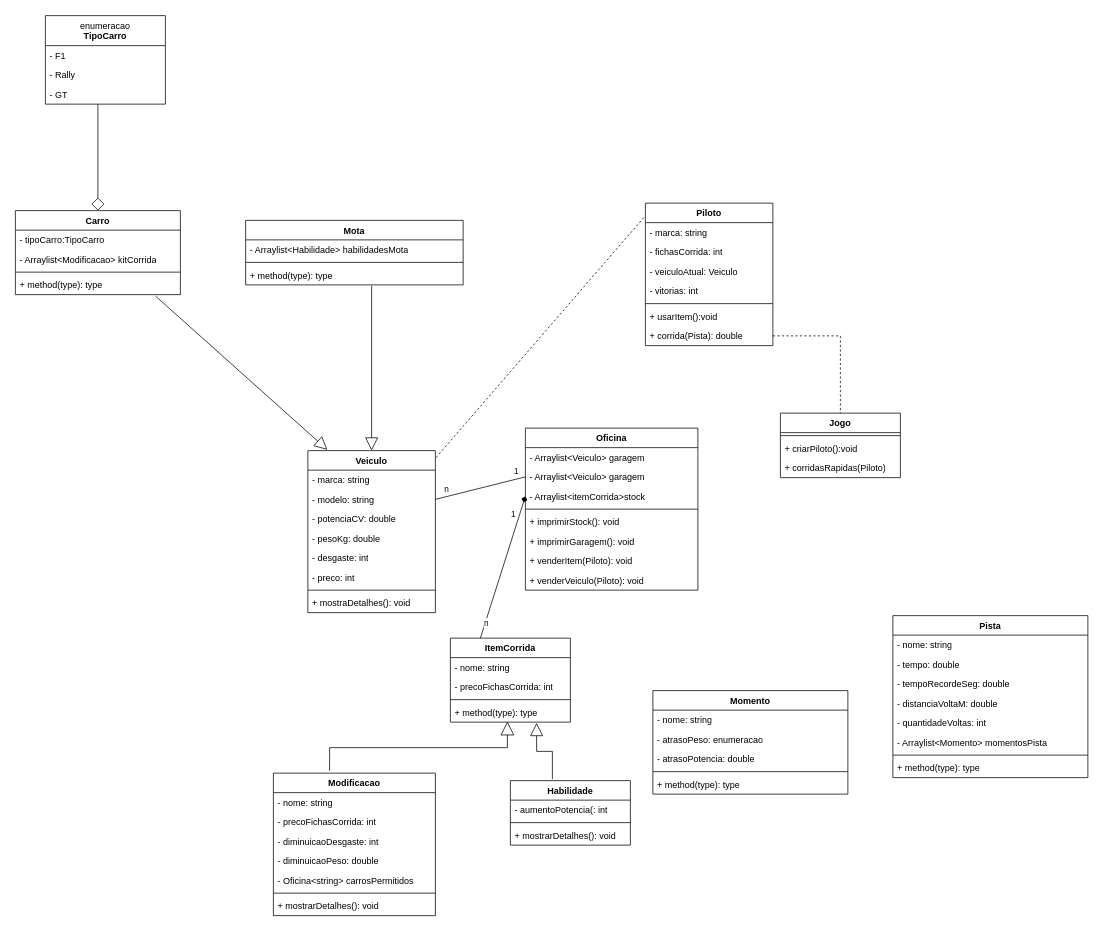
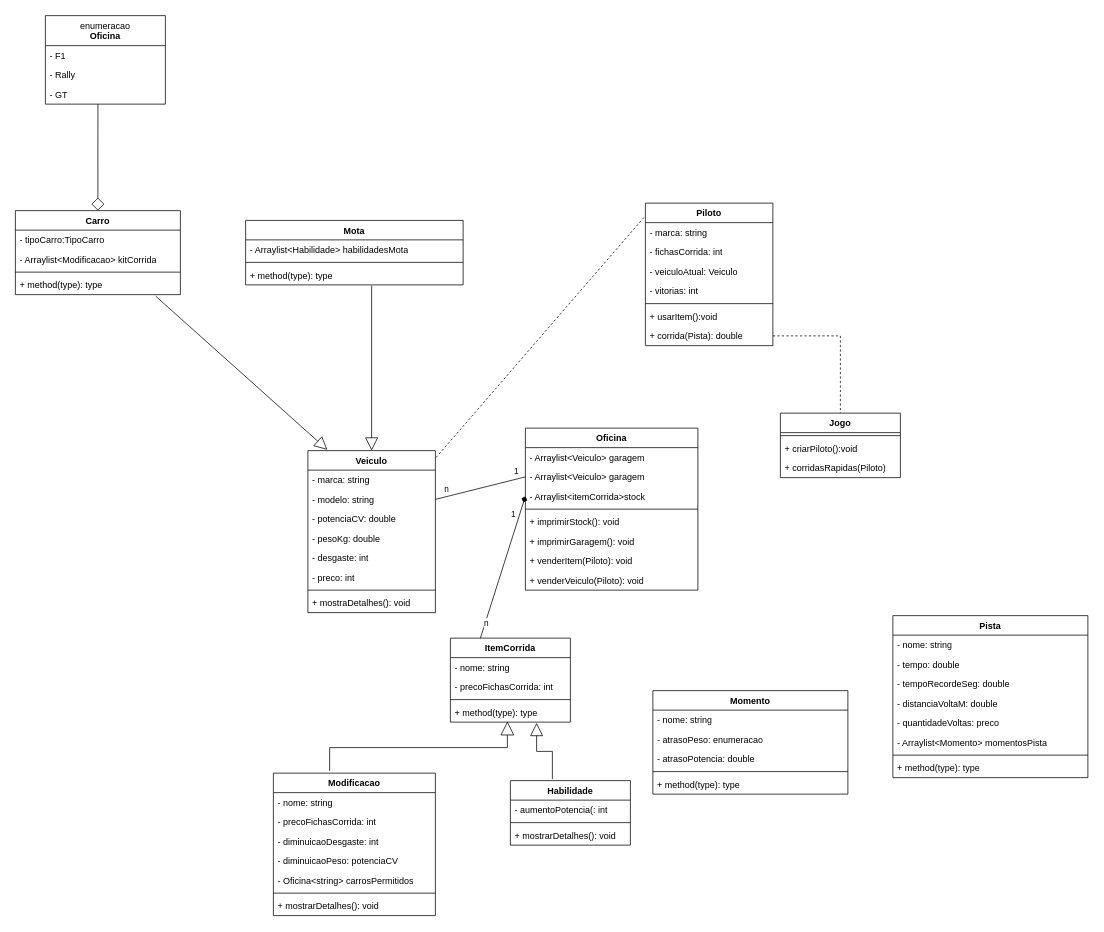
node "enumeracao TipoCarro": label "enumeracao TipoCarro" -> "enumeracao Oficina"
node "- quantidadeVoltas: int": label "- quantidadeVoltas: int" -> "- quantidadeVoltas: preco"
node "- diminuicaoPeso: double": label "- diminuicaoPeso: double" -> "- diminuicaoPeso: potenciaCV"
